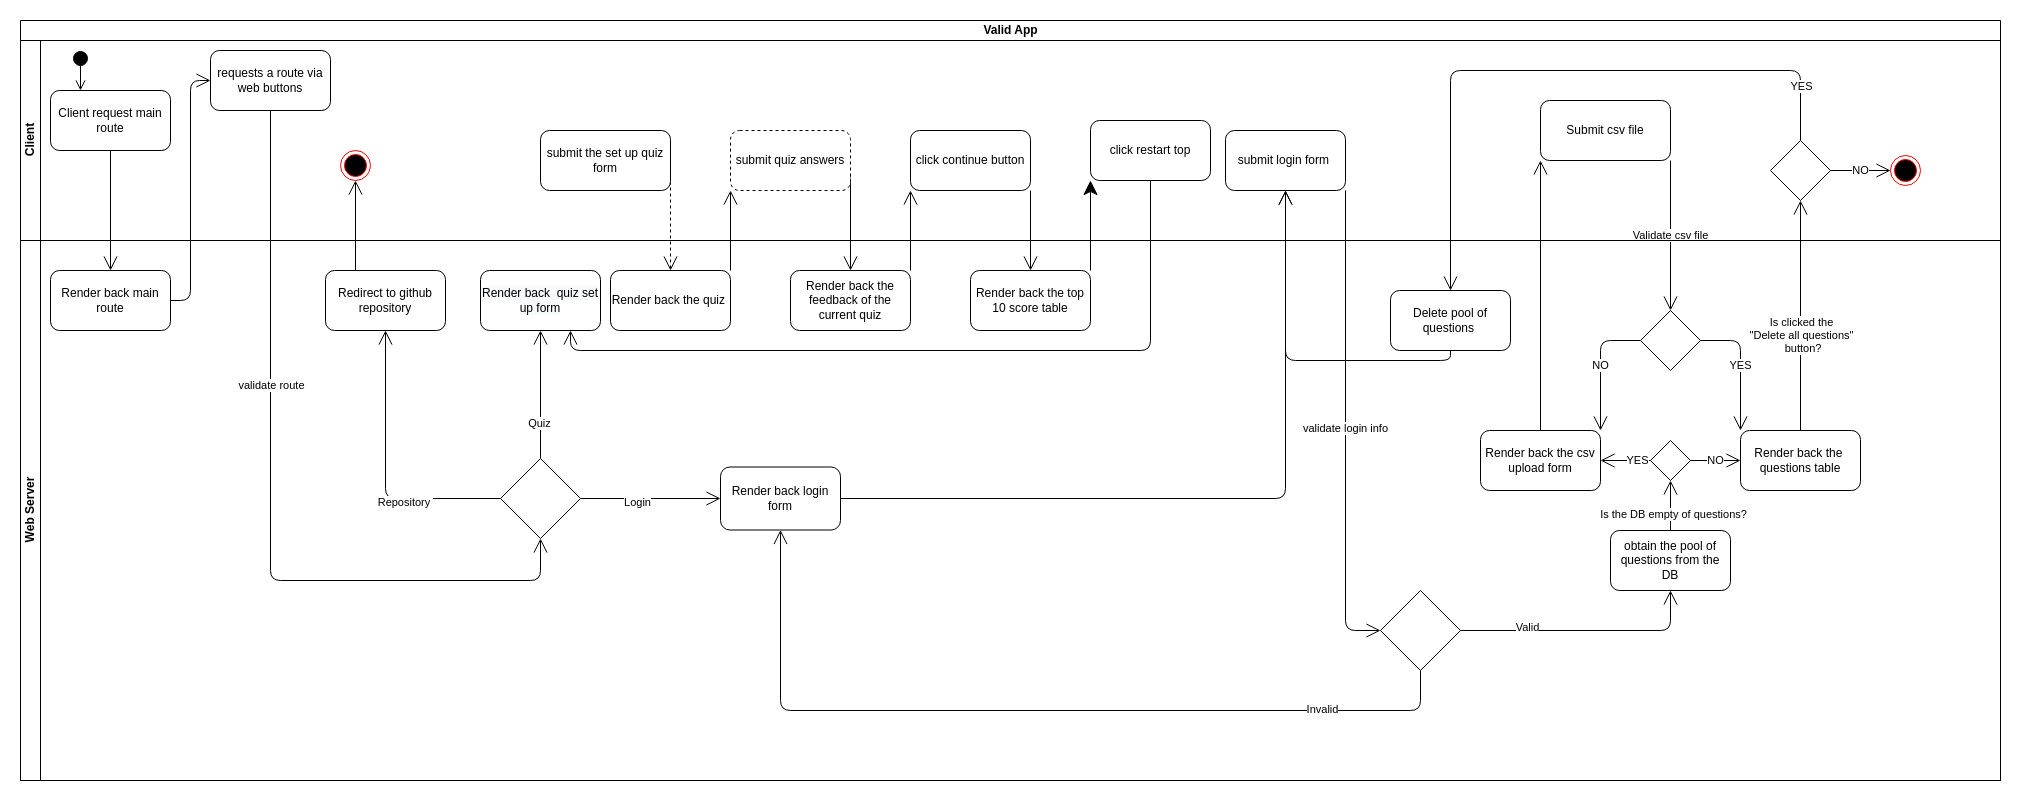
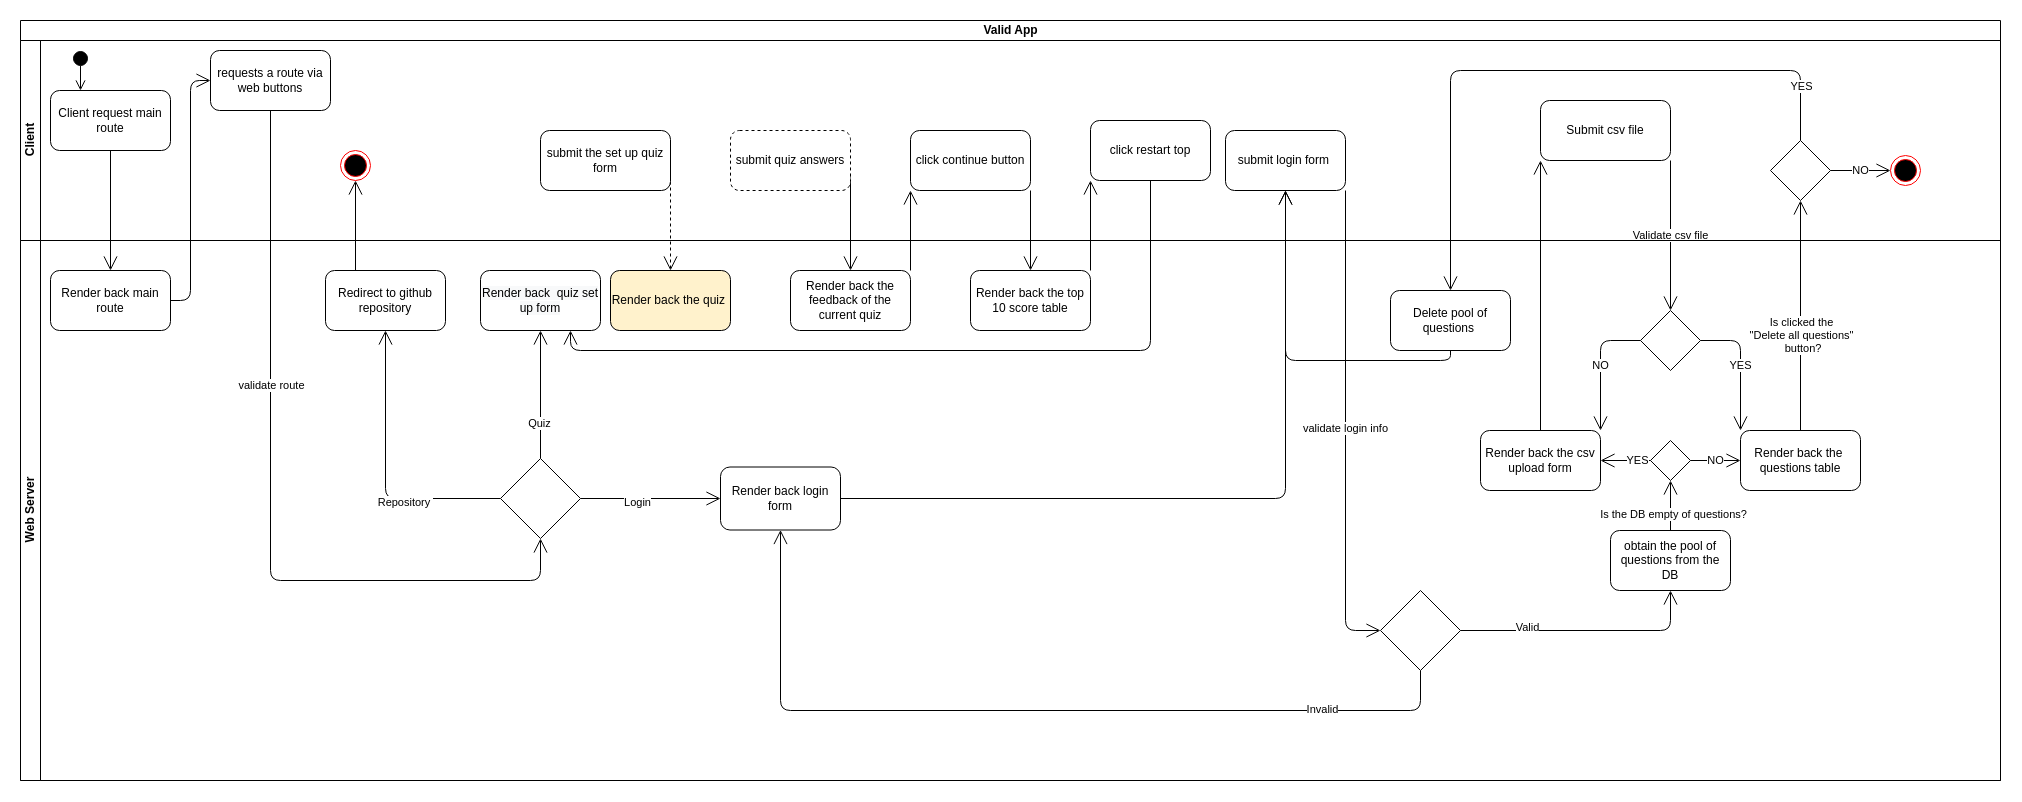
edge "Render back the top 10 score table" -> "click restart top": arrowhead classic -> open
edge "Render back the quiz" -> "submit quiz answers": removed
node "Render back the quiz": fillcolor #ffffff -> #fff2cc
